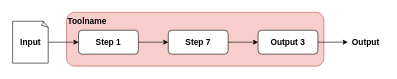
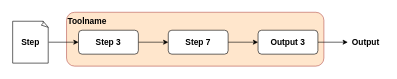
node "Toolname": fillcolor #f8cecc -> #ffe6cc
node "Input": label "Input" -> "Step"
node "Step 1": label "Step 1" -> "Step 3"
